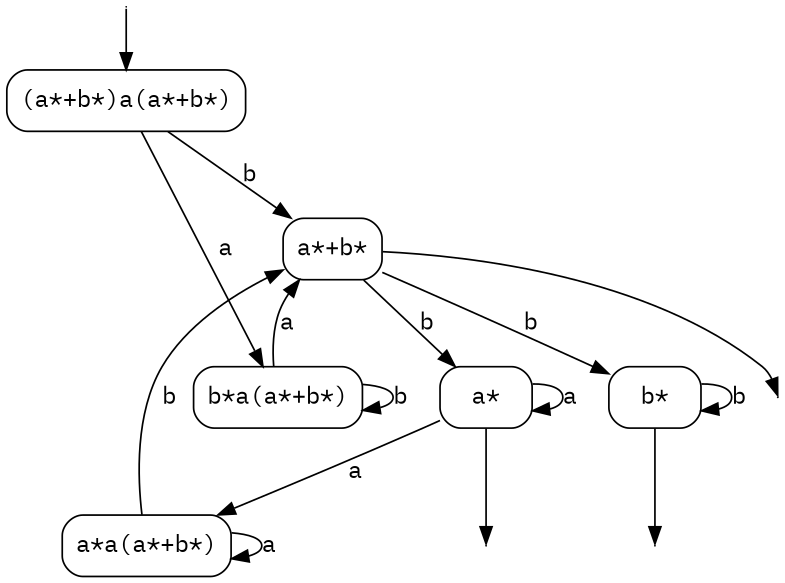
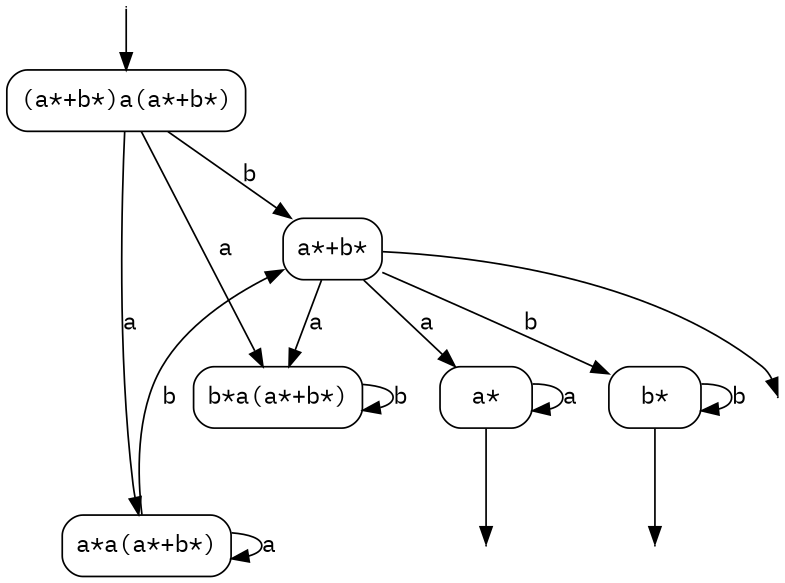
edge "a*+b*" -> "a*": label "b" -> "a"
edge "b*a(a*+b*)" -> "a*+b*": reversed
edge "a*" -> "a*a(a*+b*)": now "(a*+b*)a(a*+b*)" -> "a*a(a*+b*)"
